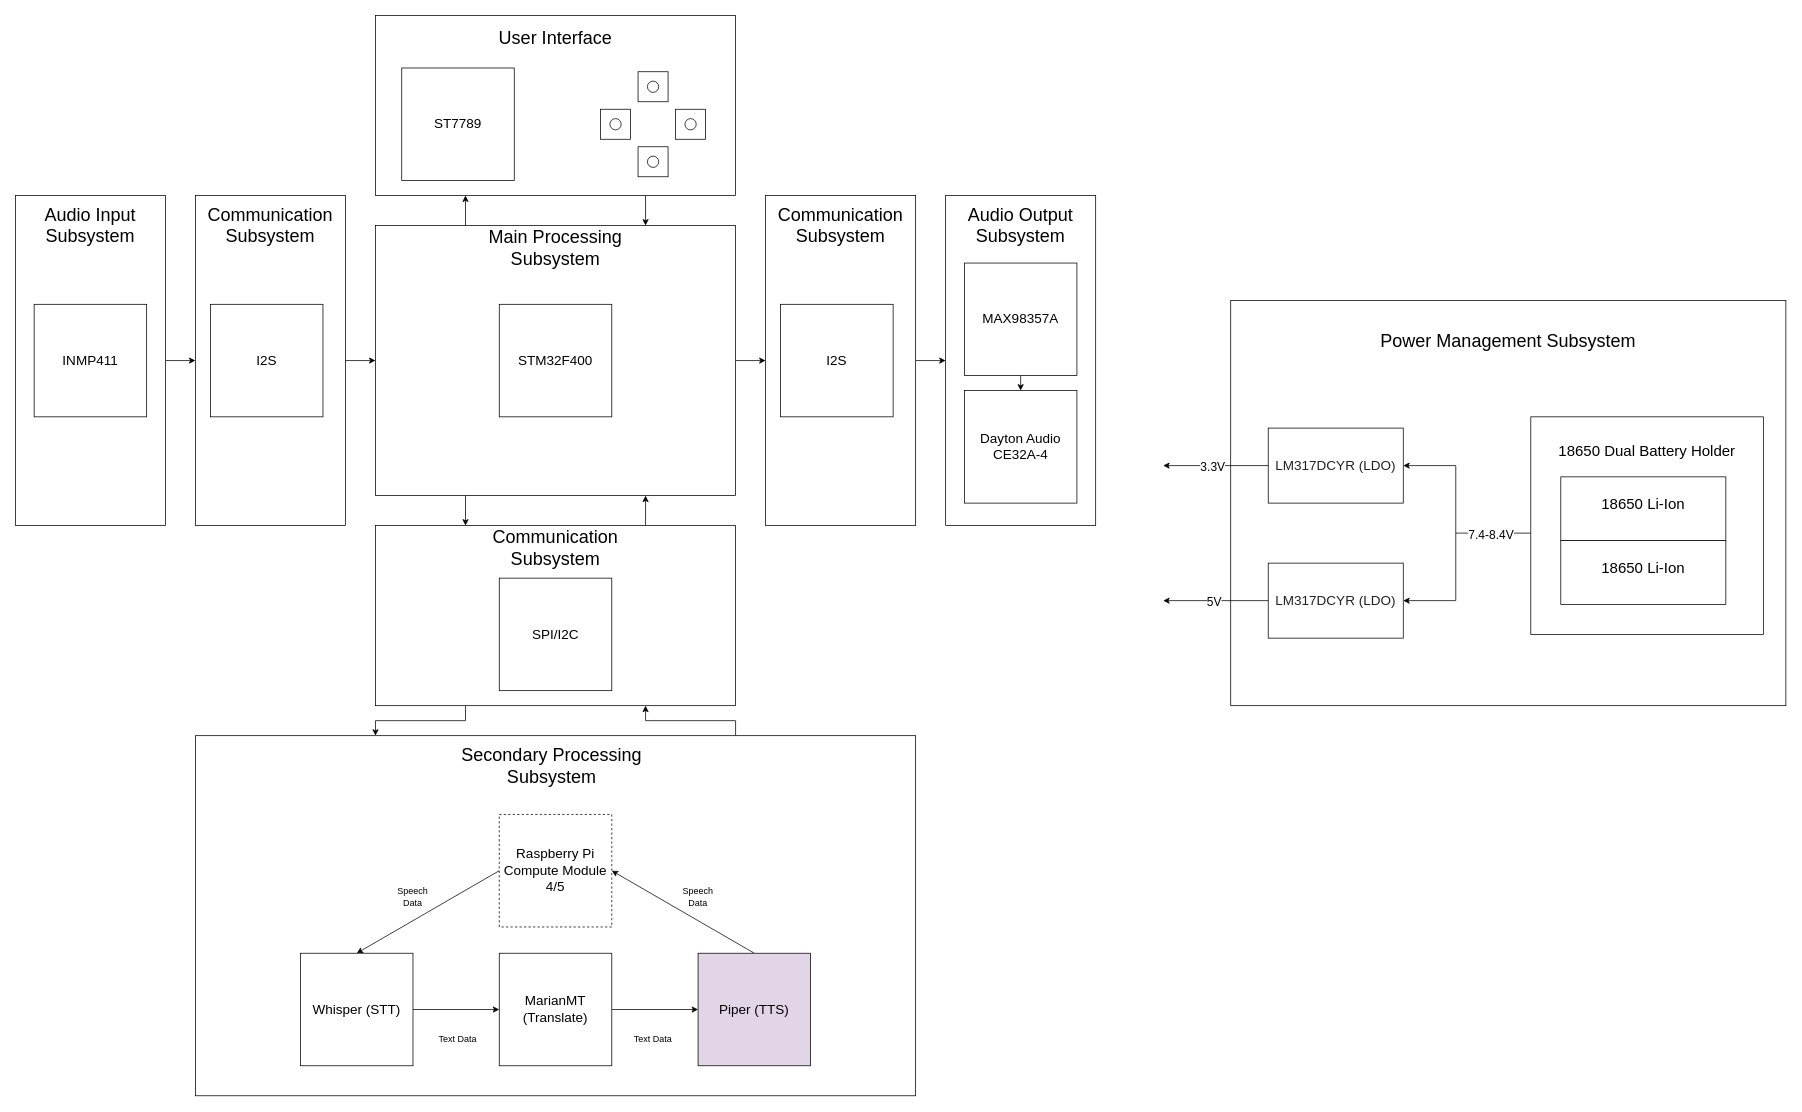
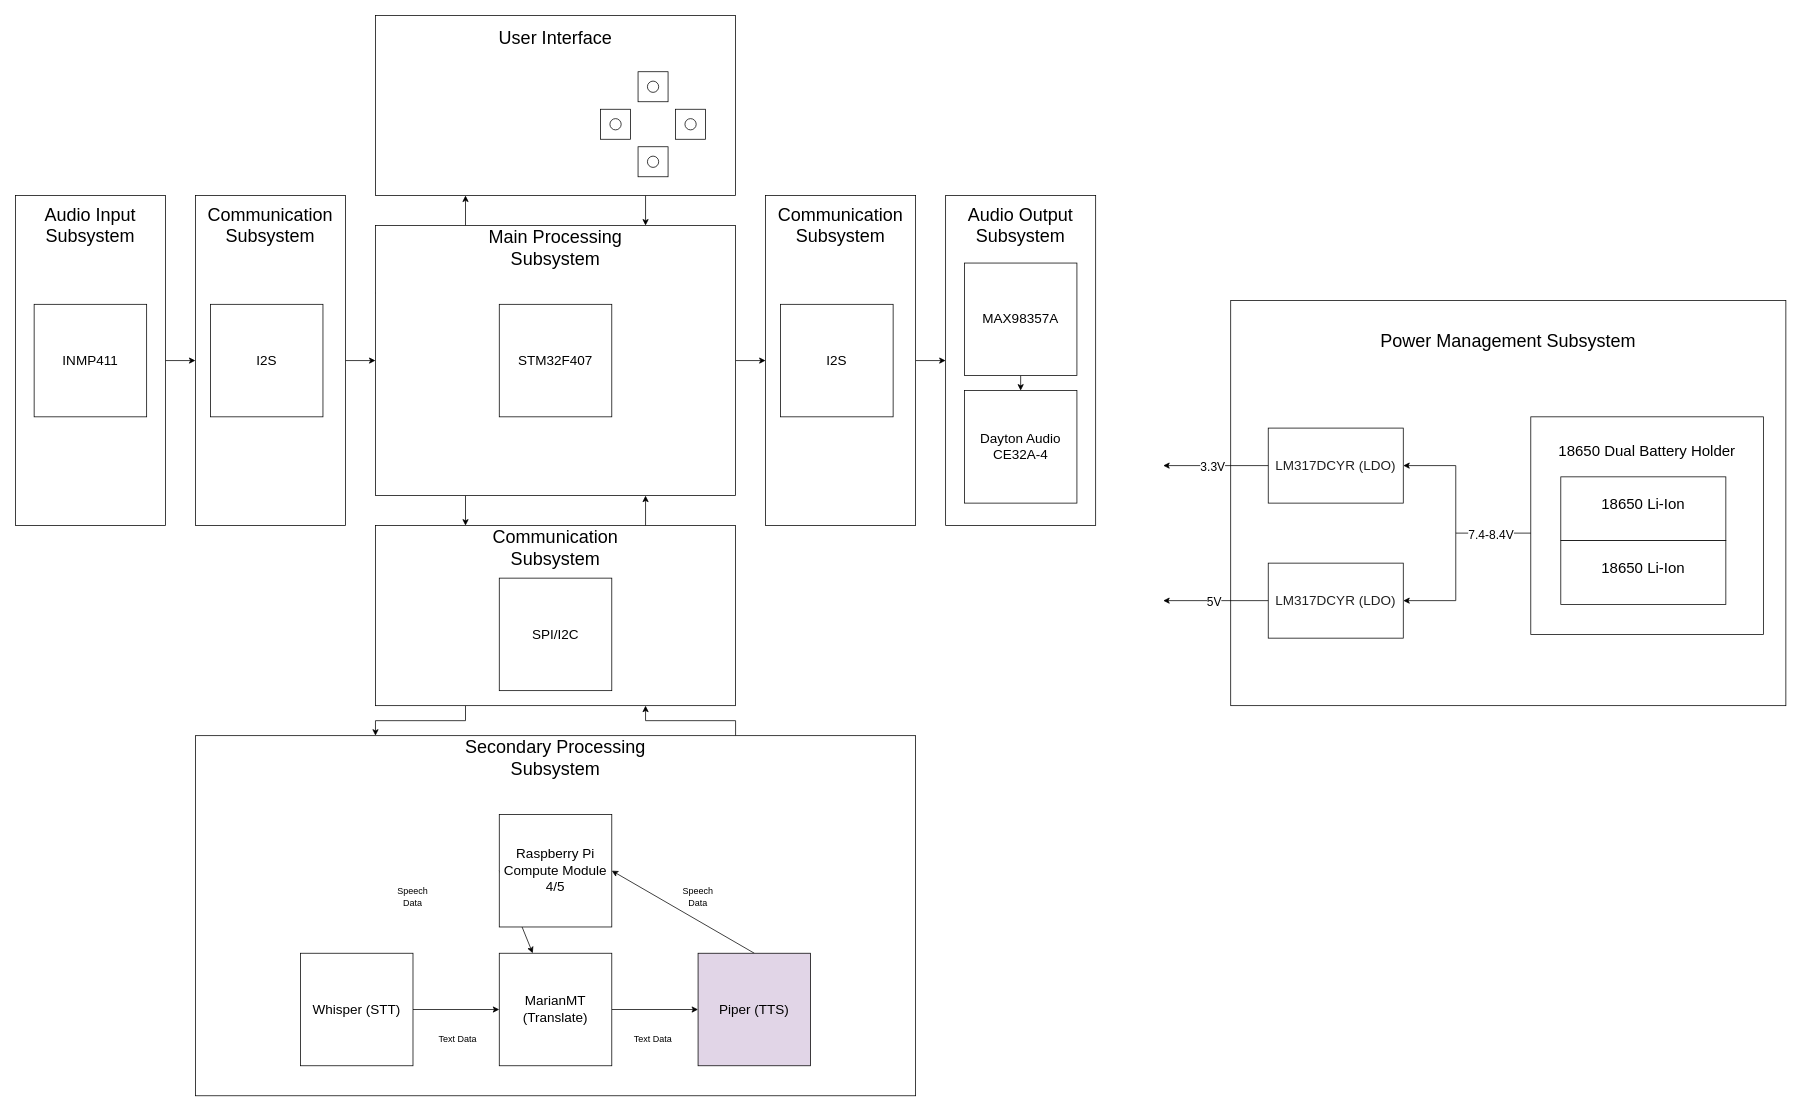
node "ST7789": removed
node "STM32F400": label "STM32F400" -> "STM32F407"
node "Secondary Processing Subsystem": moved (552, 765) -> (555, 758)
node "Raspberry Pi Compute Module 4/5": style dashed -> solid
edge "Raspberry Pi Compute Module 4/5" -> "Whisper (STT)": now "Raspberry Pi Compute Module 4/5" -> "MarianMT (Translate)"
